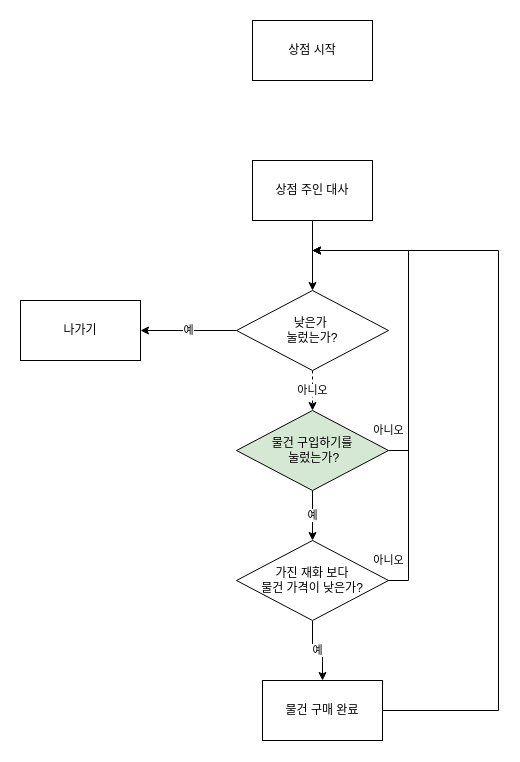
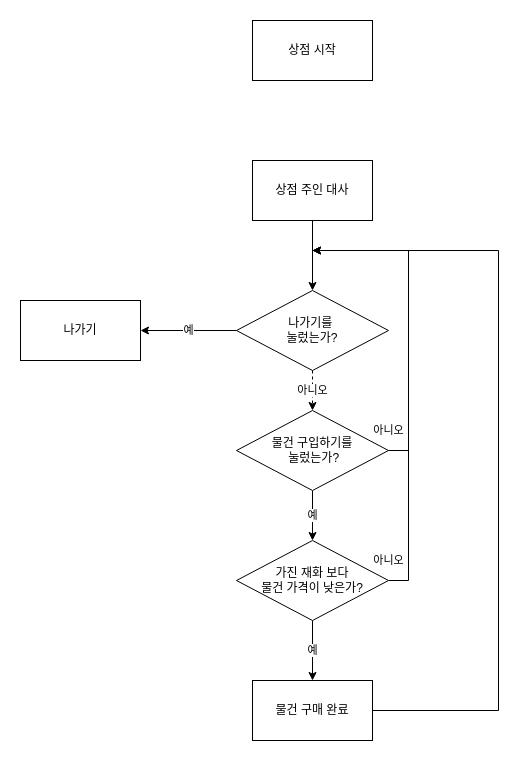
node "낮은가 눌렀는가?": label "낮은가 눌렀는가?" -> "나가기를 눌렀는가?"
node "물건 구입하기를 눌렀는가?": fillcolor #d5e8d4 -> #ffffff
node "물건 구매 완료": moved (323, 711) -> (313, 711)
